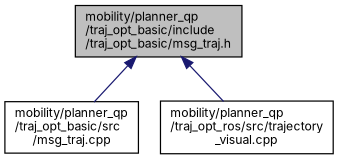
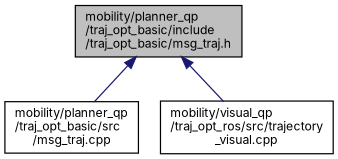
node "mobility/planner_qp /traj_opt_ros/src/trajectory _visual.cpp": label "mobility/planner_qp /traj_opt_ros/src/trajectory _visual.cpp" -> "mobility/visual_qp /traj_opt_ros/src/trajectory _visual.cpp"
